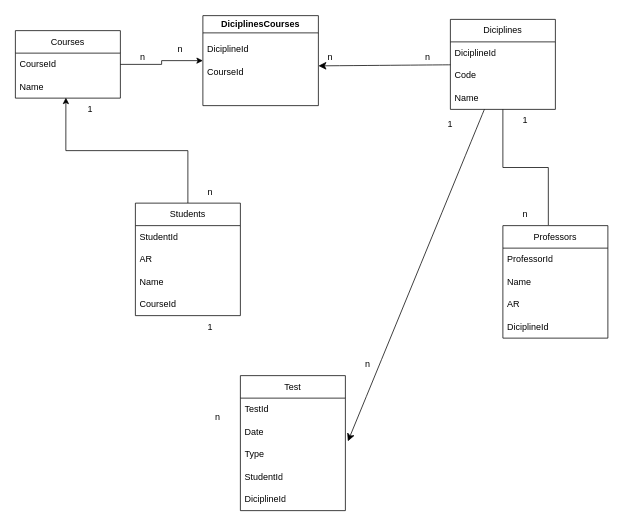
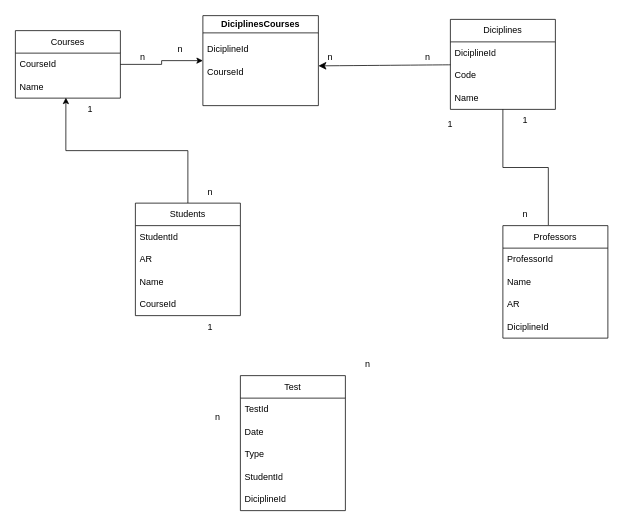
edge "Diciplines" -> "Date": removed
